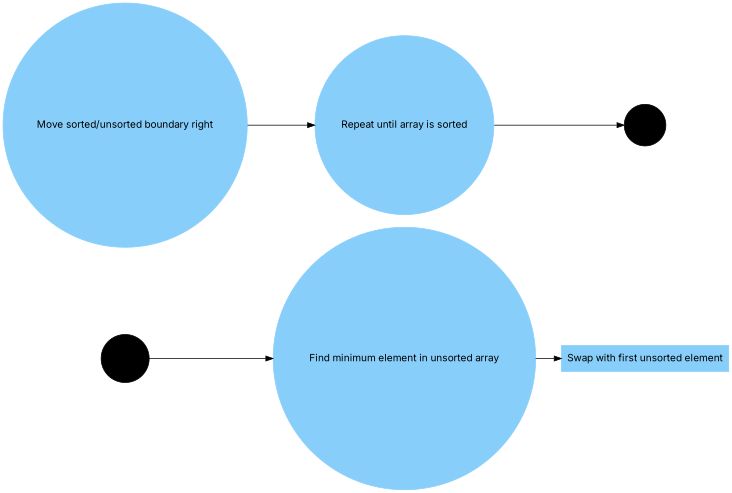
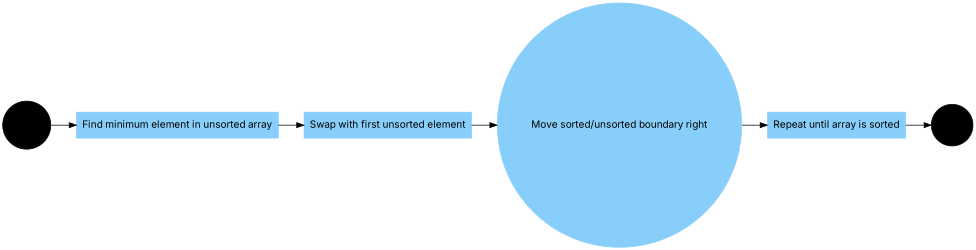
node "Repeat until array is sorted": shape circle -> box
edge "Swap with first unsorted element" -> "Move sorted/unsorted boundary right": added
node "Find minimum element in unsorted array": shape circle -> box
